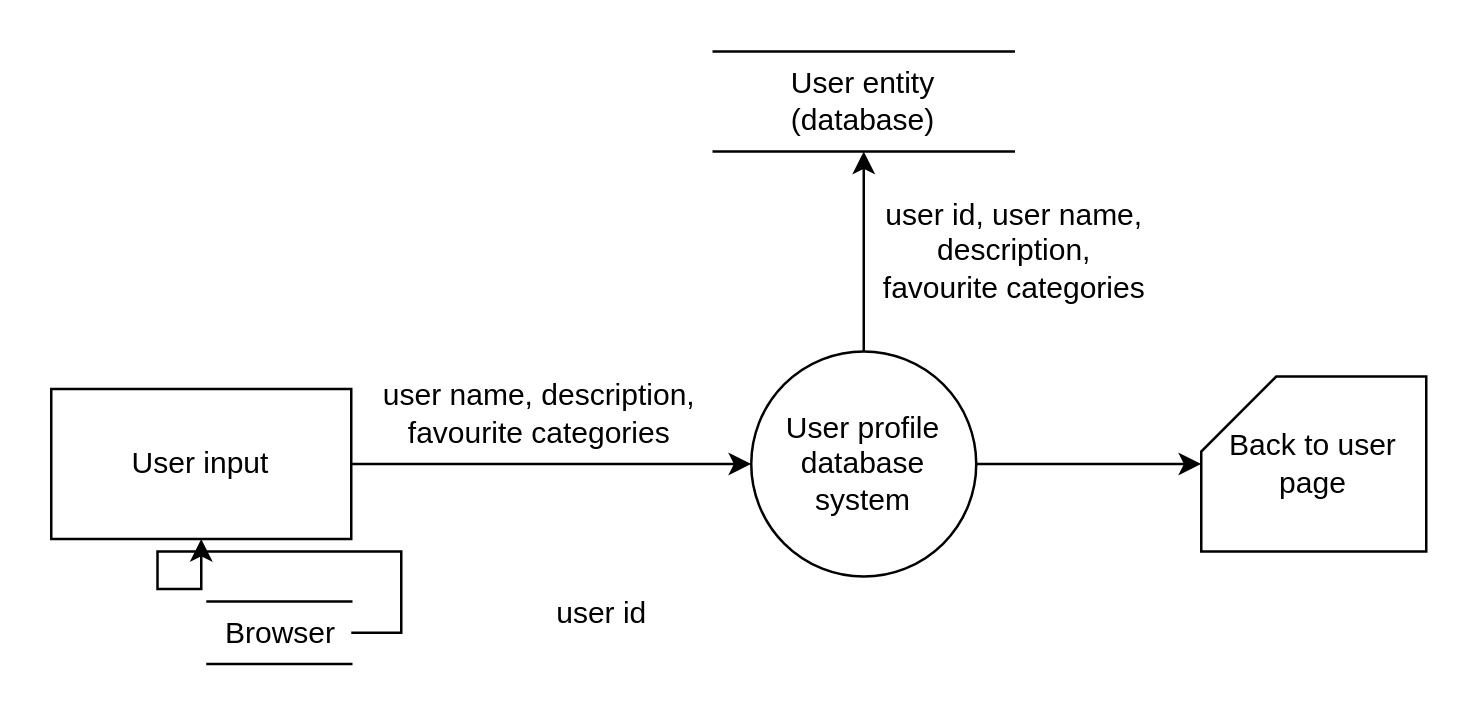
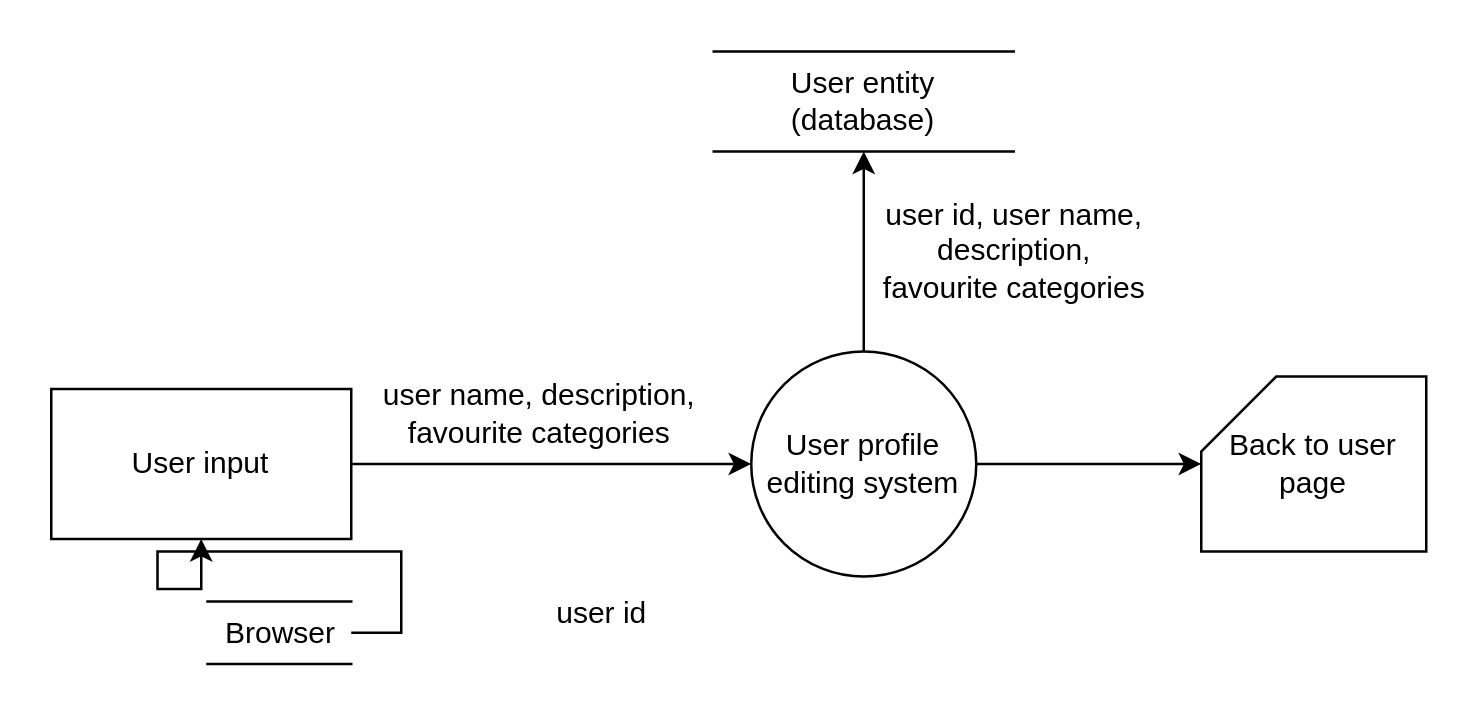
node "User profile database system": label "User profile database system" -> "User profile editing system"
